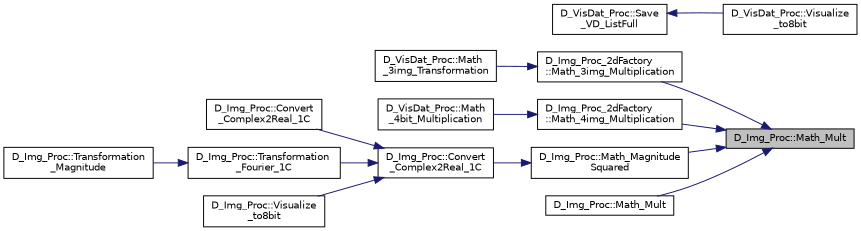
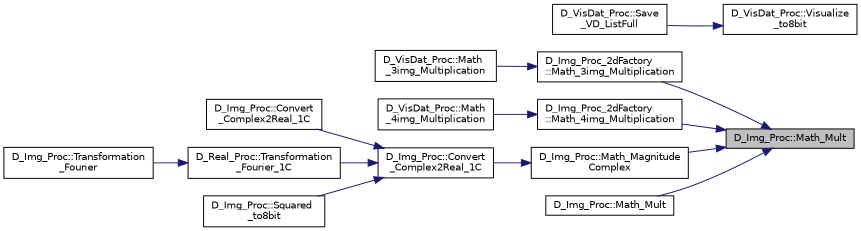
edge "D_VisDat_Proc::Visualize _to8bit" -> "D_VisDat_Proc::Save _VD_ListFull": reversed
node "D_VisDat_Proc::Math _3img_Transformation": label "D_VisDat_Proc::Math _3img_Transformation" -> "D_VisDat_Proc::Math _3img_Multiplication"
node "D_VisDat_Proc::Math _4bit_Multiplication": label "D_VisDat_Proc::Math _4bit_Multiplication" -> "D_VisDat_Proc::Math _4img_Multiplication"
node "D_Img_Proc::Transformation _Magnitude": label "D_Img_Proc::Transformation _Magnitude" -> "D_Img_Proc::Transformation _Fourier"
node "D_Img_Proc::Transformation _Fourier_1C": label "D_Img_Proc::Transformation _Fourier_1C" -> "D_Real_Proc::Transformation _Fourier_1C"
node "D_Img_Proc::Math_Magnitude Squared": label "D_Img_Proc::Math_Magnitude Squared" -> "D_Img_Proc::Math_Magnitude Complex"
node "D_Img_Proc::Visualize _to8bit": label "D_Img_Proc::Visualize _to8bit" -> "D_Img_Proc::Squared _to8bit"
